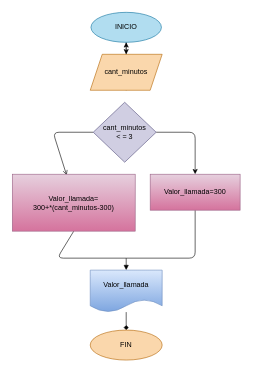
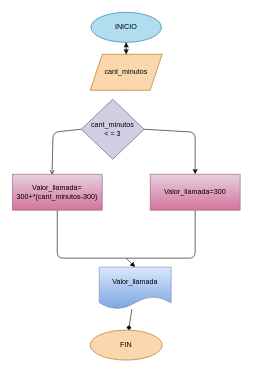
node "cant_minutos < = 3": moved (125, 132) -> (113, 129)
node "Valor_llamada= 300+*(cant_minutos-300)": size 123x57 -> 90x36
node "Valor_llamada": moved (126, 291) -> (135, 288)
